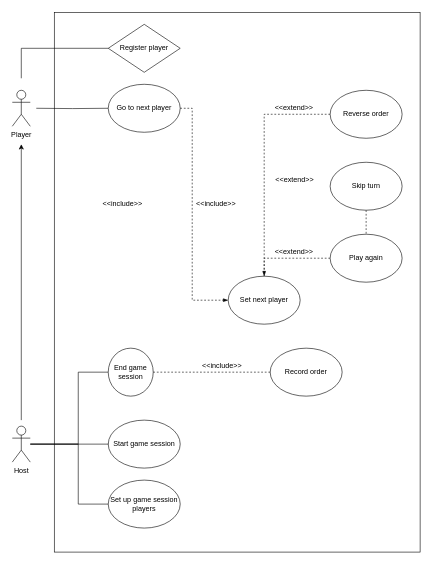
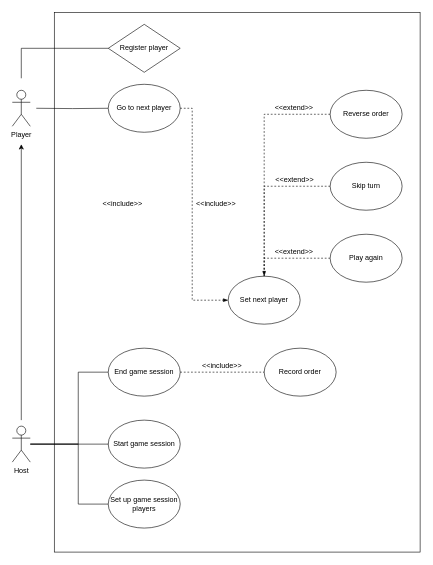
edge "Skip turn" -- "Play again": now "Skip turn" -- "Set next player"
node "End game session": size 45x48 -> 72x48
node "Record order": moved (306, 372) -> (300, 372)
